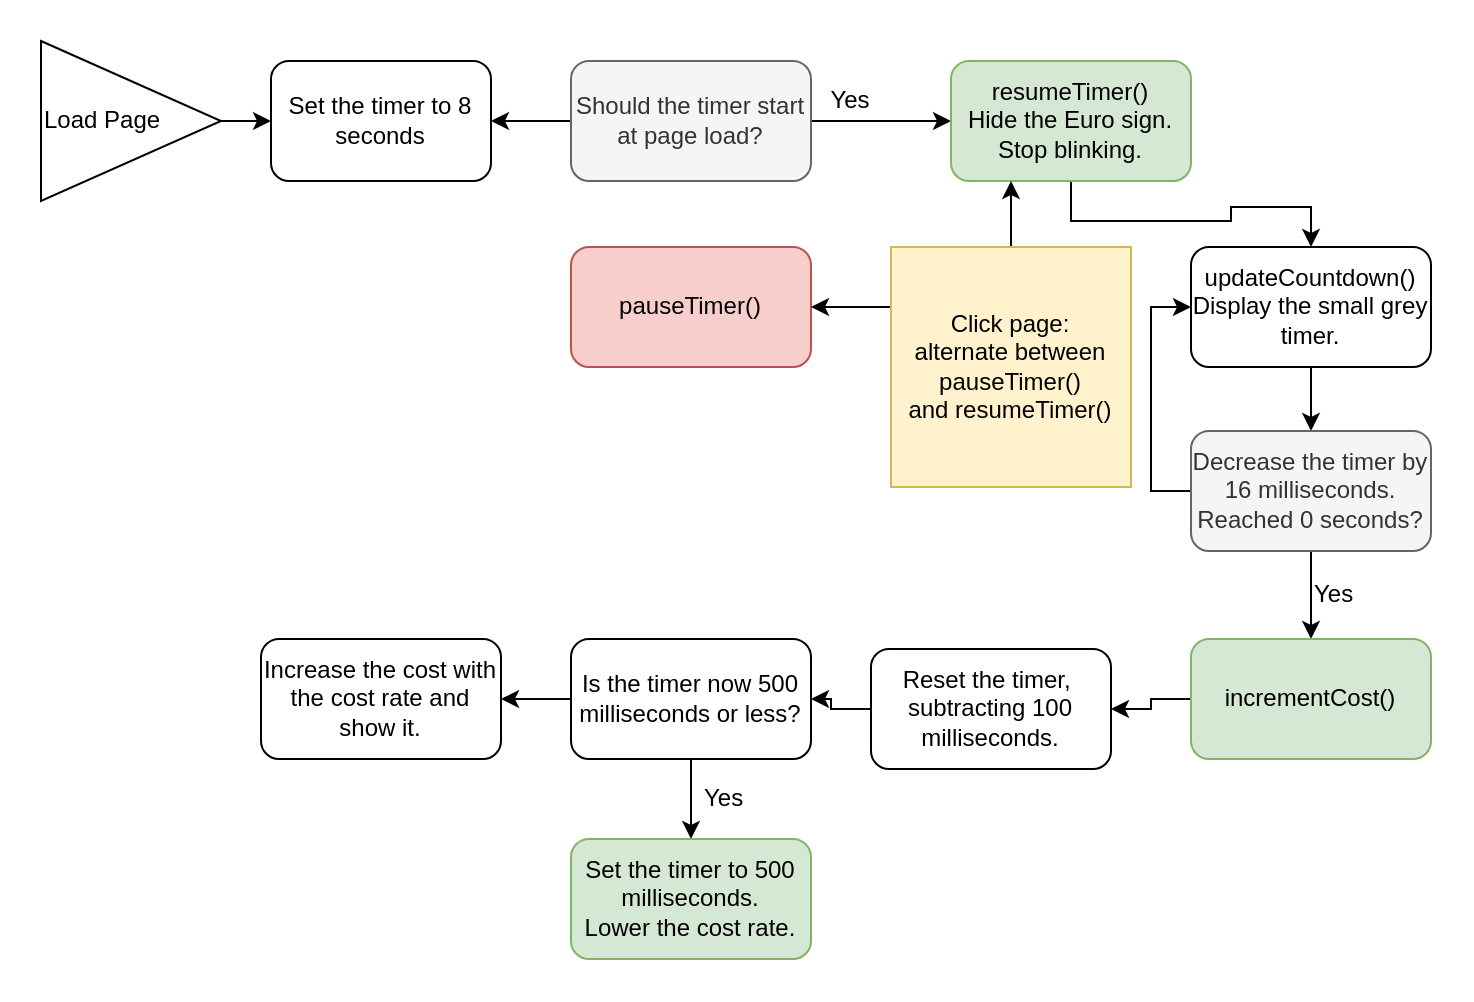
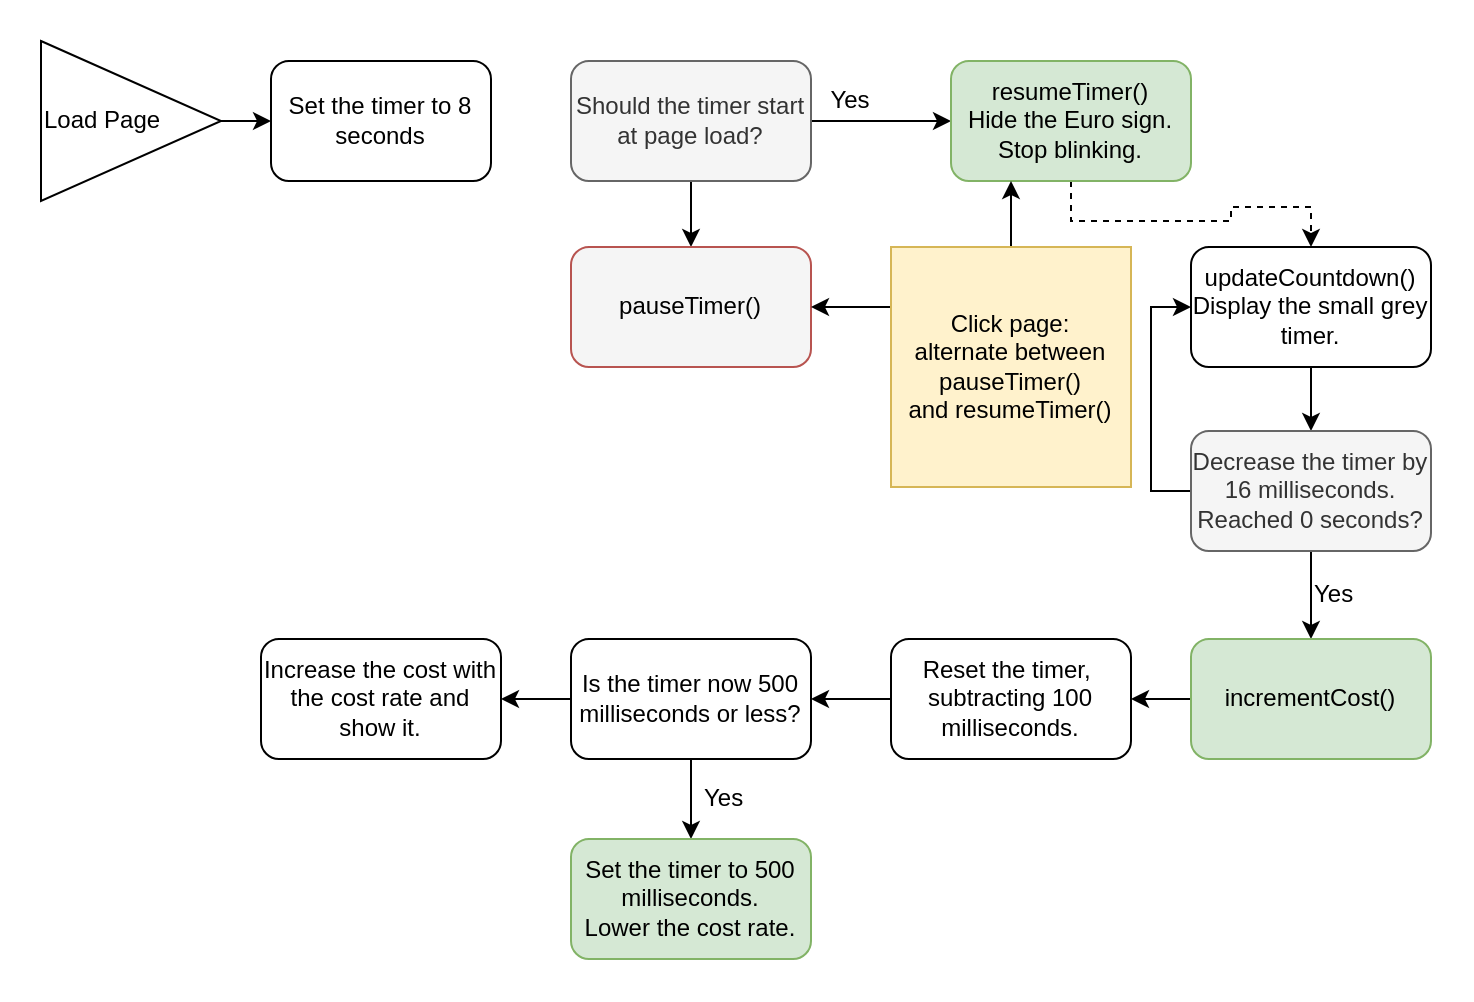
edge "Should the timer start at page load?" -> "Set the timer to 8 seconds": now "Should the timer start at page load?" -> "pauseTimer()"
edge "resumeTimer() Hide the Euro sign. Stop blinking." -> "updateCountdown() Display the small grey timer.": style solid -> dashed
node "pauseTimer()": fillcolor #f8cecc -> #f5f5f5
node "Reset the timer, subtracting 100 milliseconds.": moved (991, 709) -> (1011, 699)
